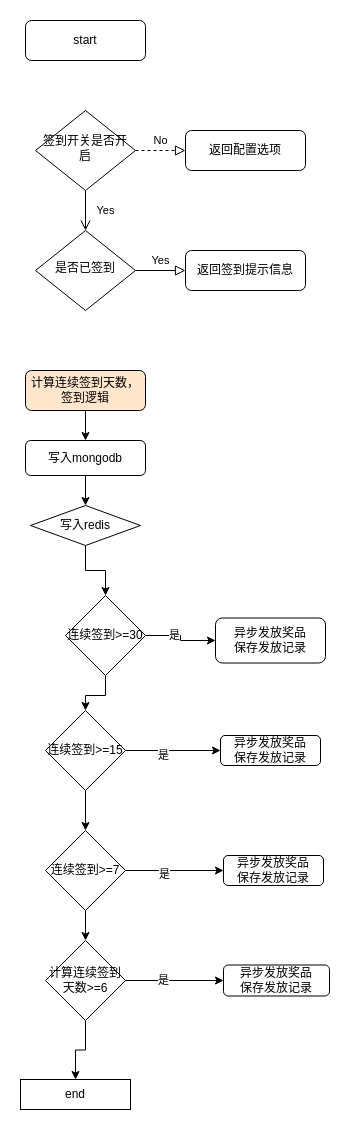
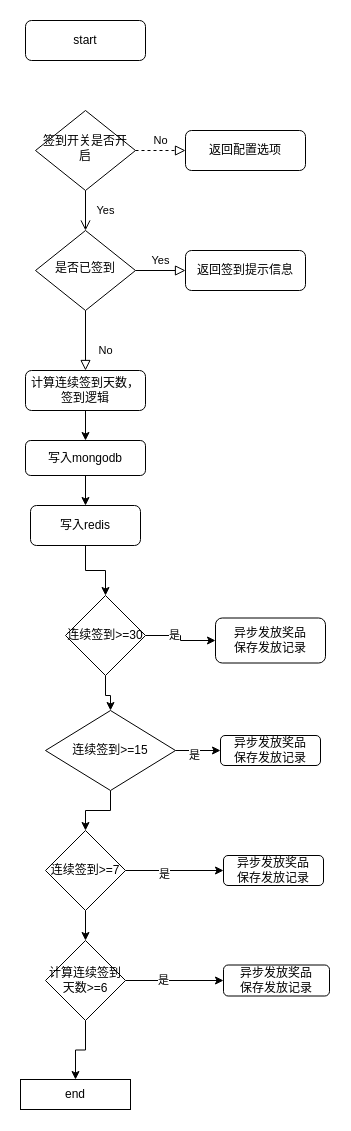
edge "是否已签到" -> "计算连续签到天数，签到逻辑": added, label "No"
node "计算连续签到天数，签到逻辑": fillcolor #ffe6cc -> #ffffff
node "写入redis": shape diamond -> rounded rectangle
node "连续签到>=15": size 80x80 -> 130x80
